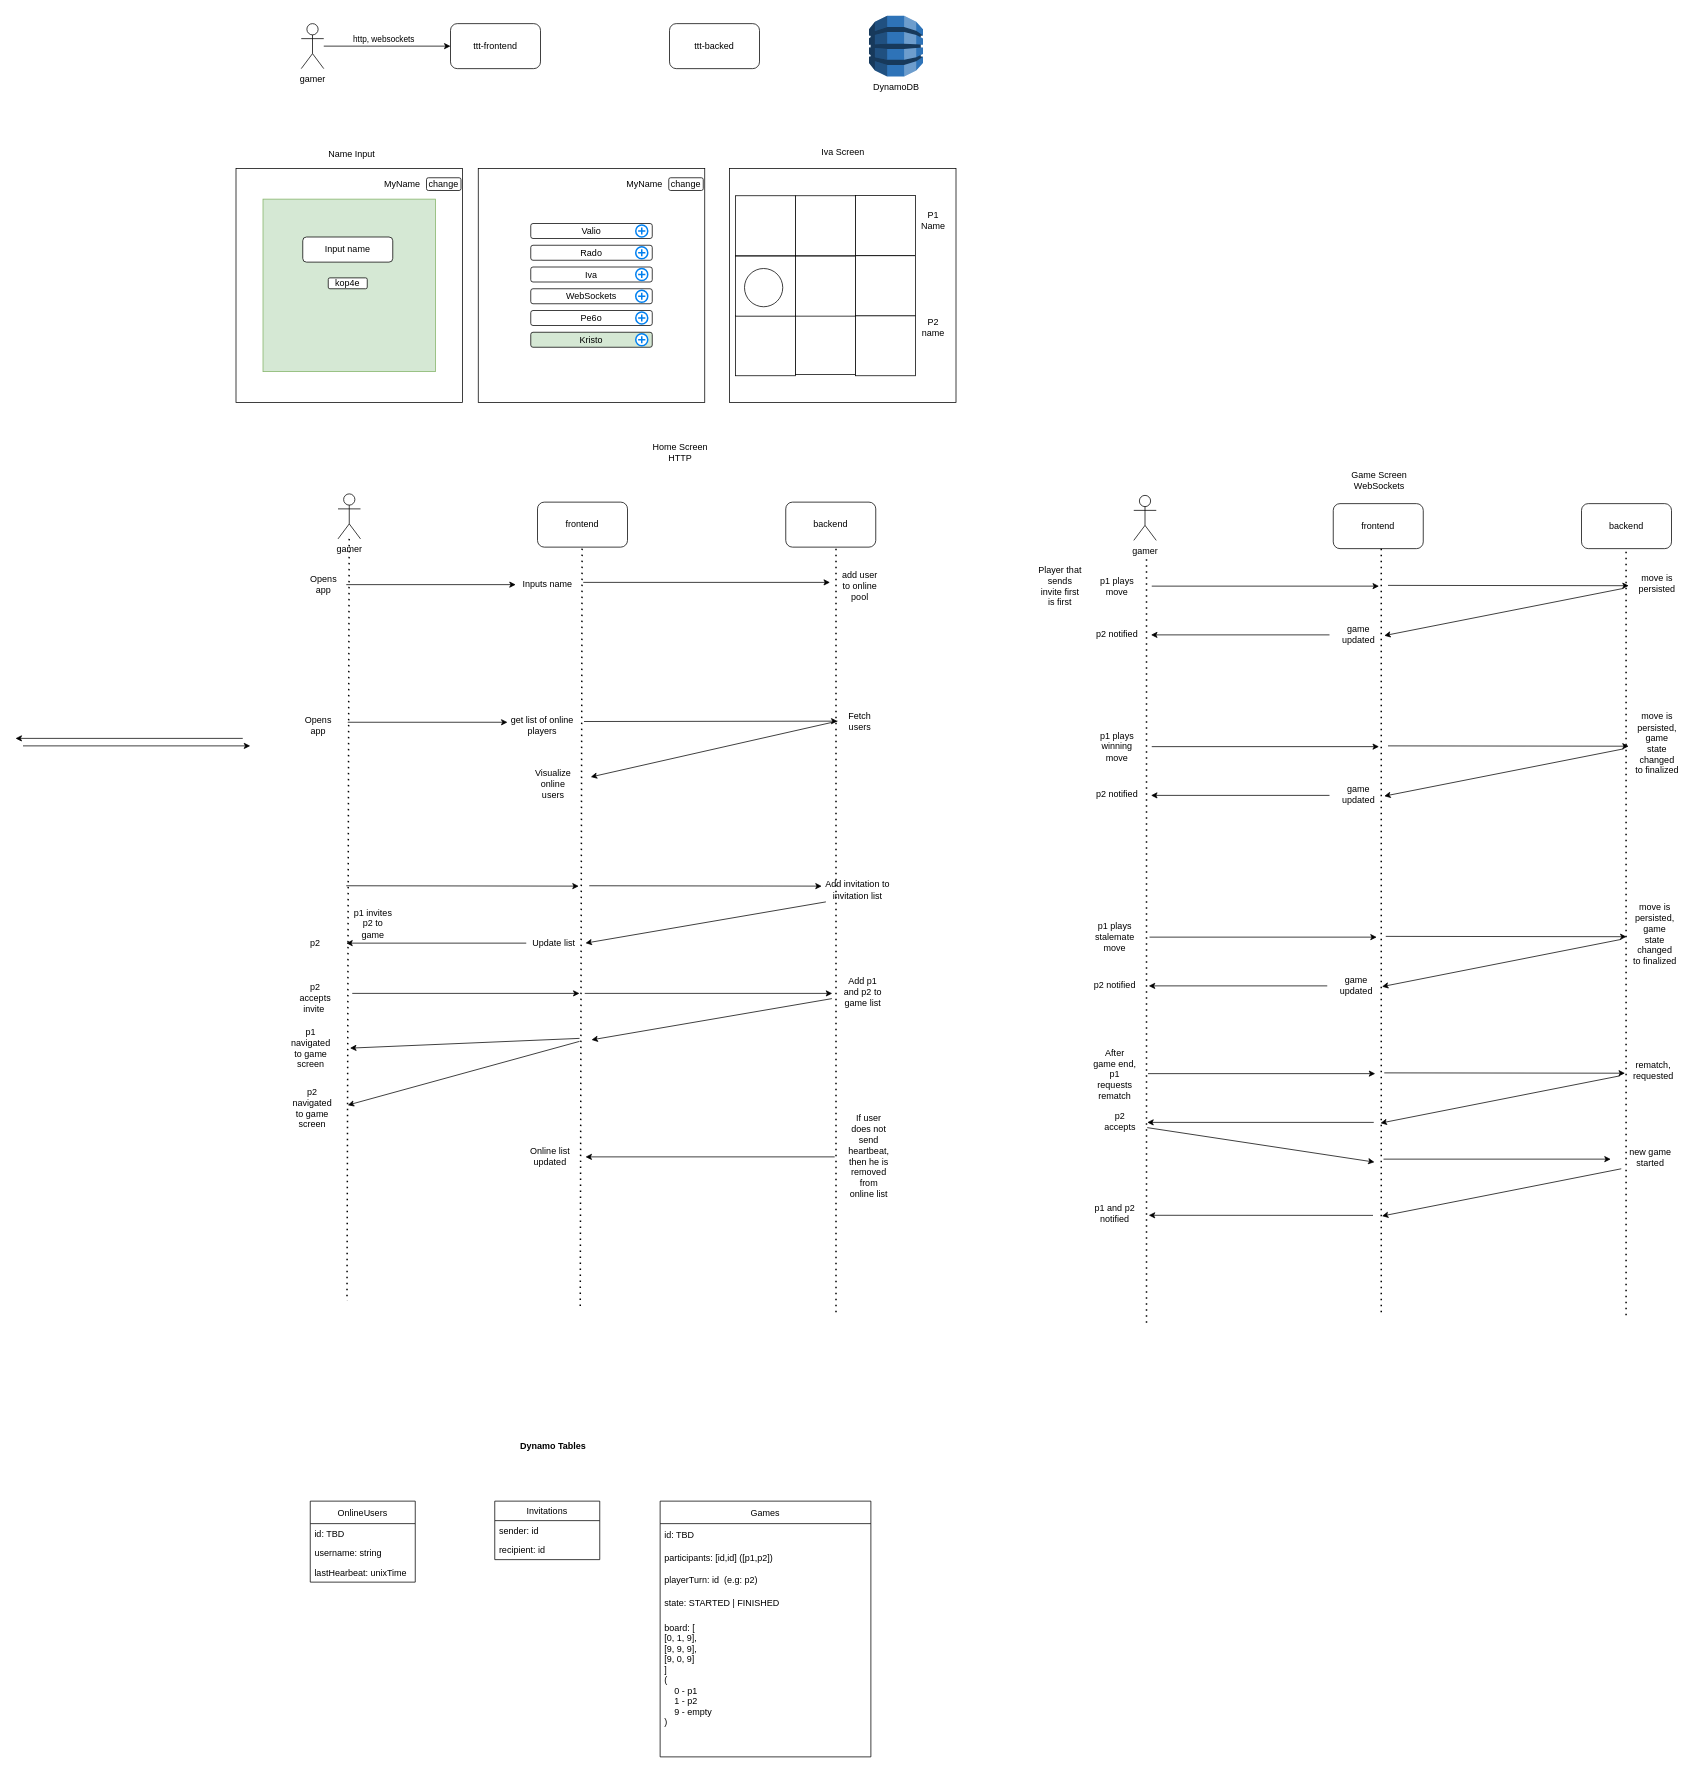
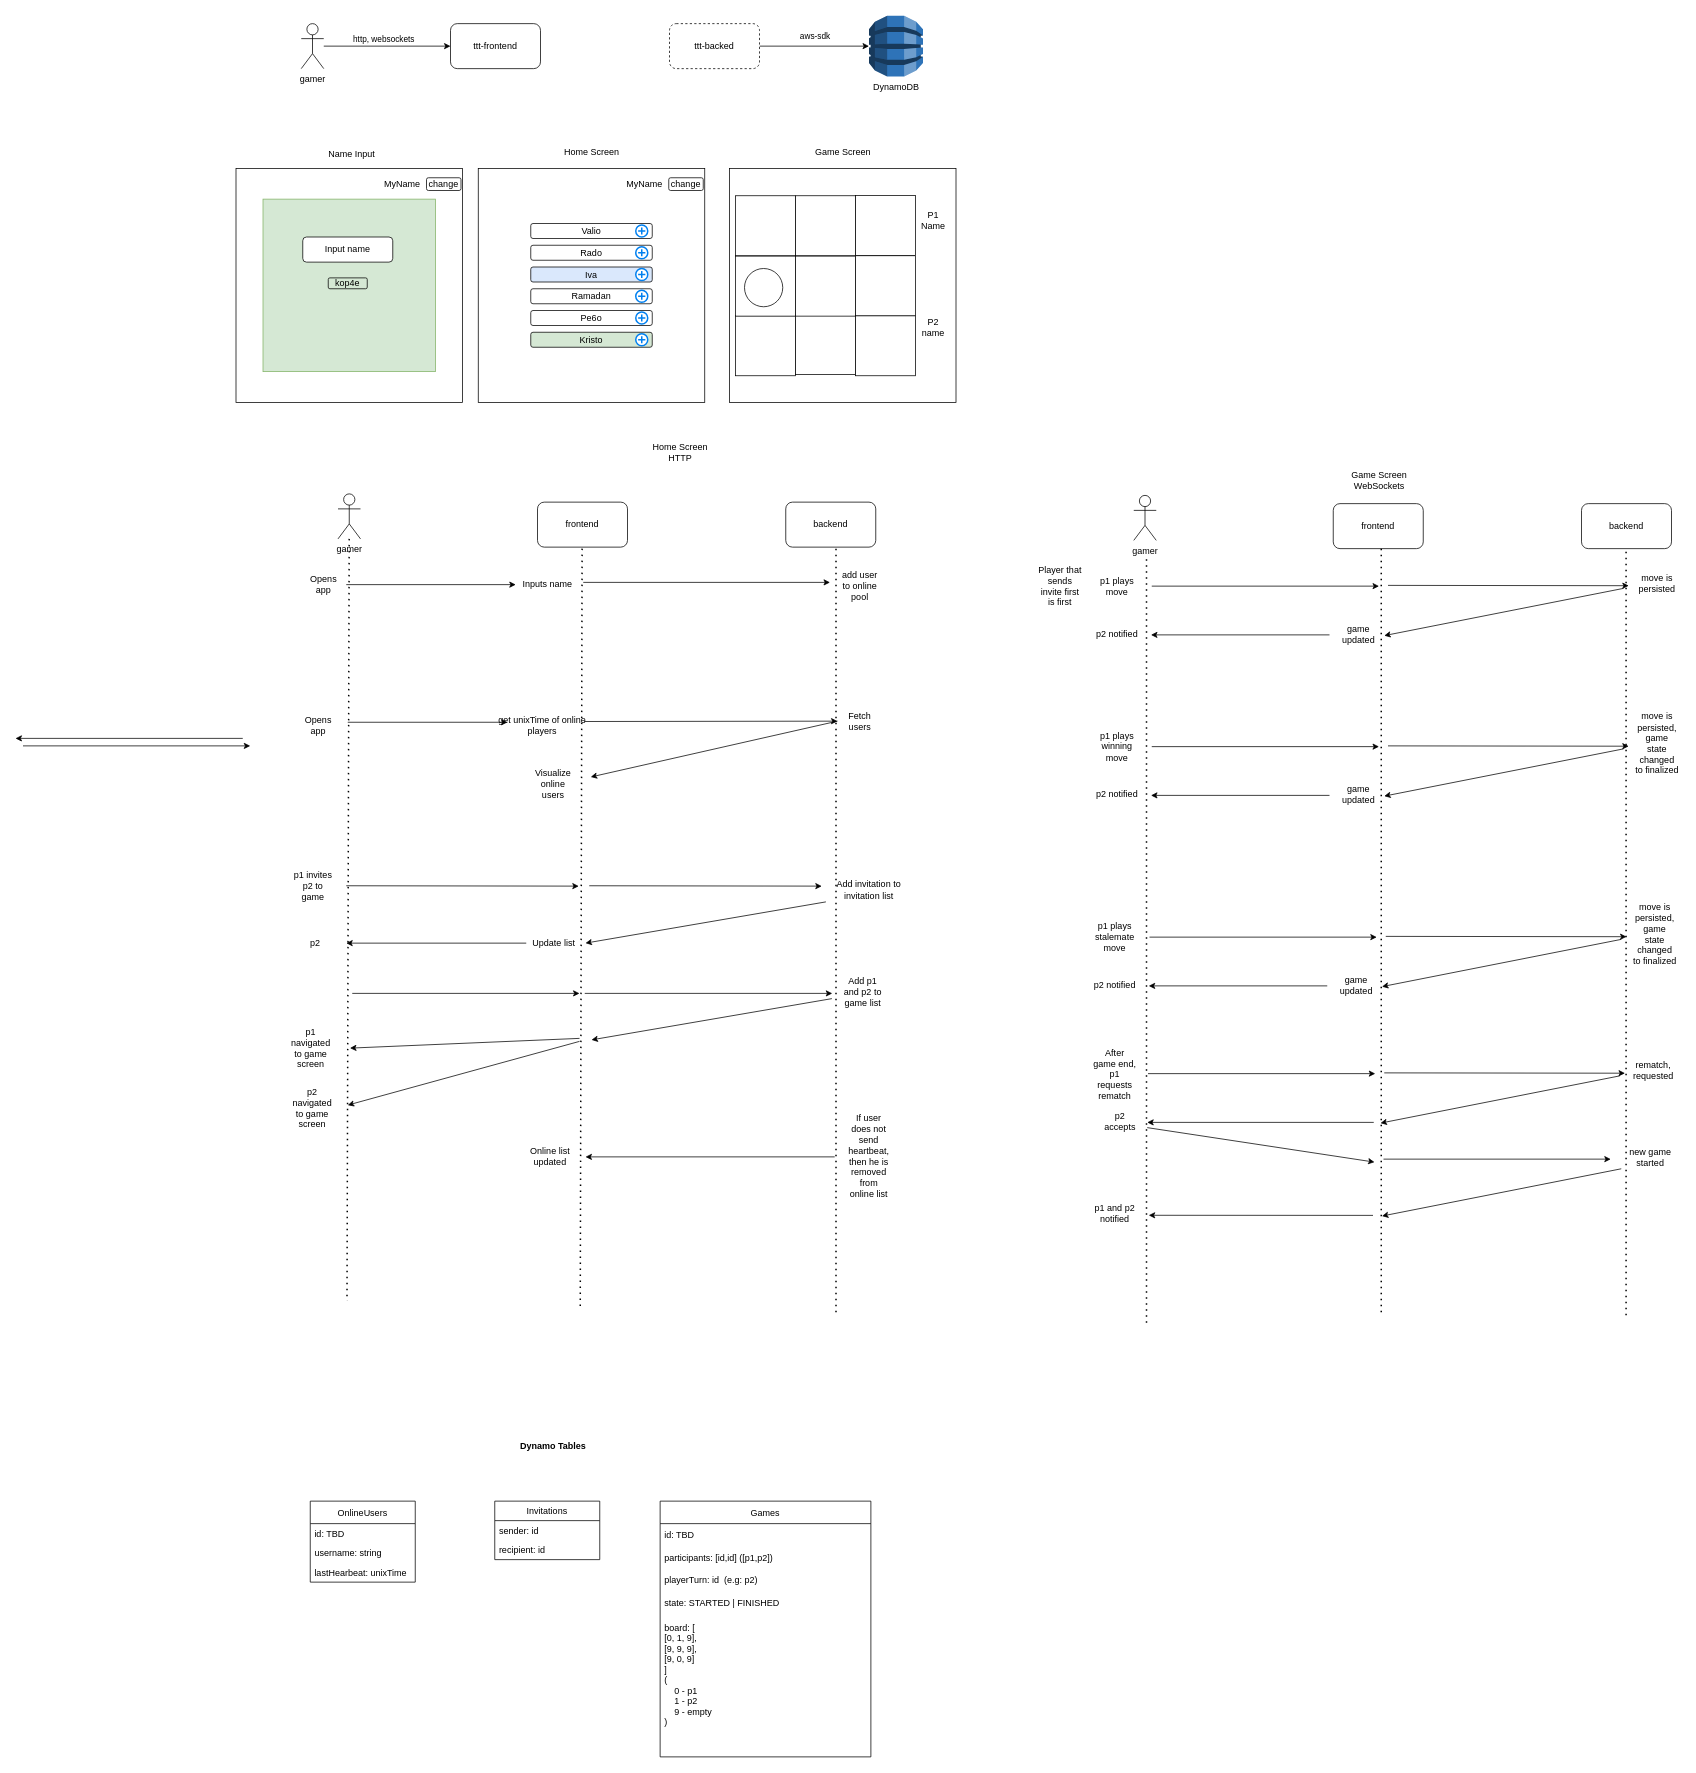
node "ttt-backed": style solid -> dashed
edge "ttt-backed" -> "DynamoDB": added, label "aws-sdk"
node "Home Screen": added
node "Iva Screen": label "Iva Screen" -> "Game Screen"
node "Iva": fillcolor #ffffff -> #dae8fc
node "kop4e": fillcolor #ffffff -> #d5e8d4
node "WebSockets": label "WebSockets" -> "Ramadan"
node "get list of online players": label "get list of online players" -> "get unixTime of online players"
node "Add invitation to invitation list": moved (858, 890) -> (869, 890)
node "p1 invites p2 to game": moved (373, 924) -> (313, 886)
node "p2 accepts invite": removed
